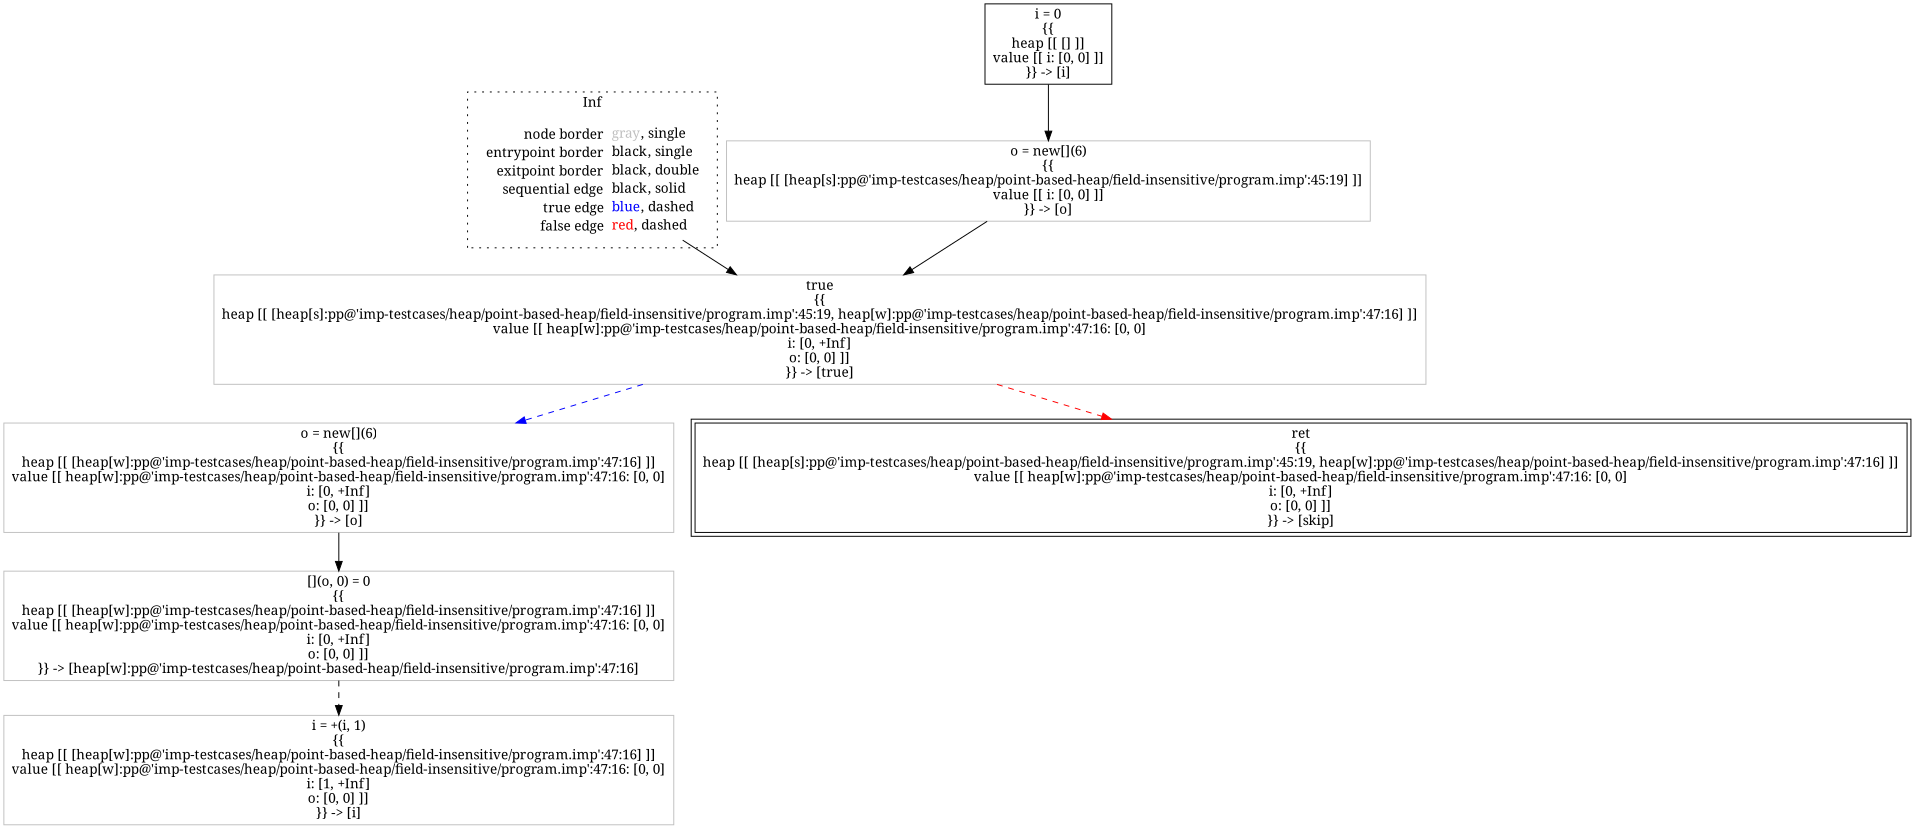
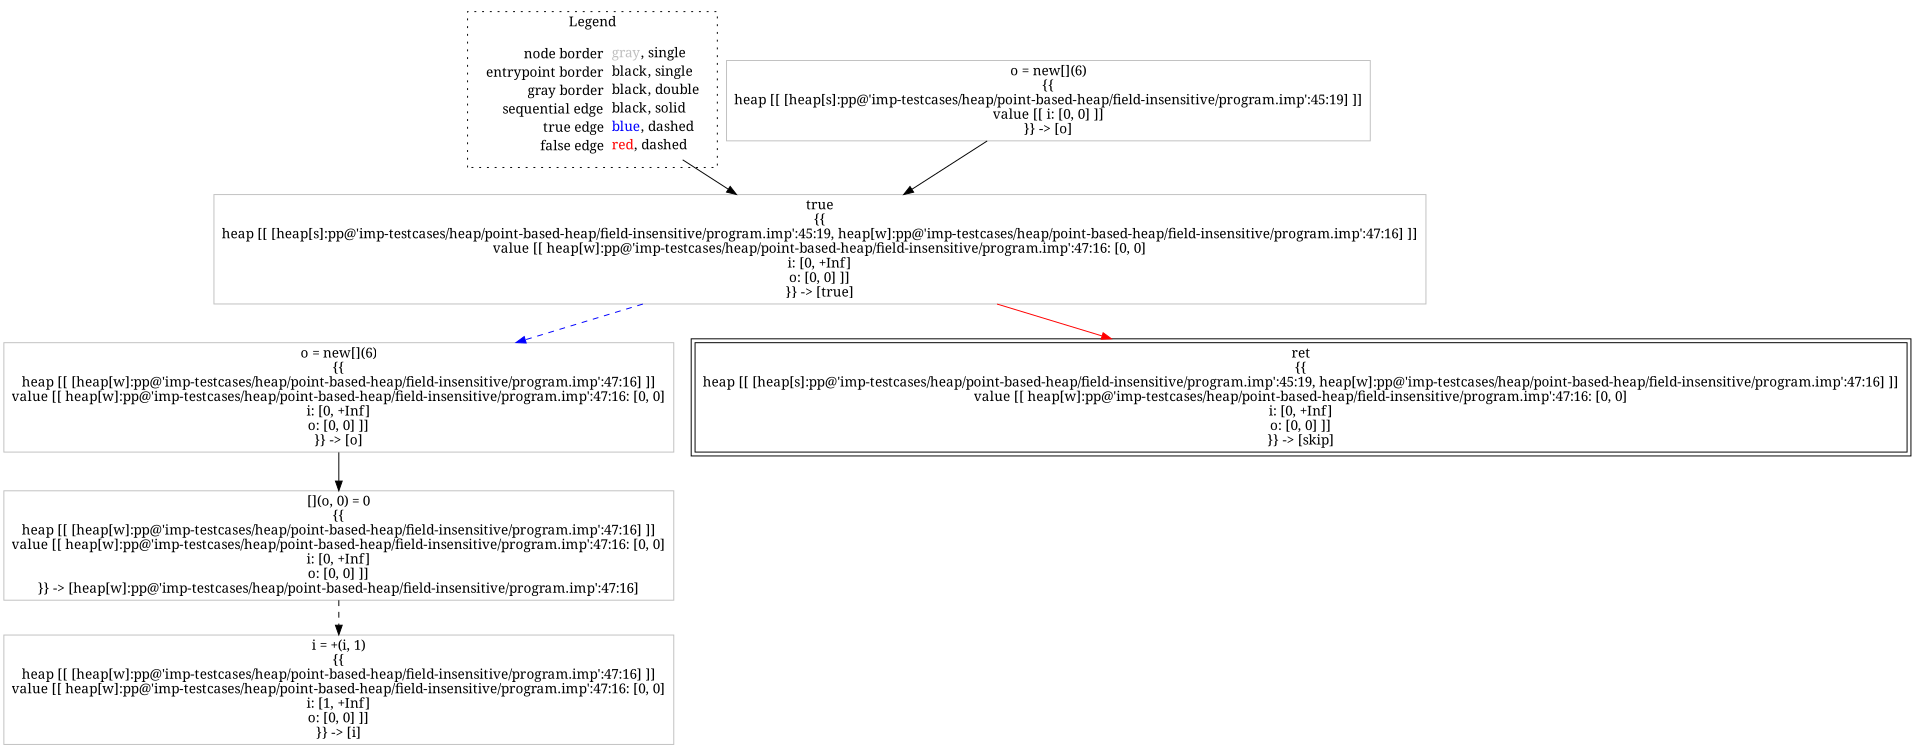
node "i = 0": removed
cluster "Inf": label "Inf" -> "Legend"
node "node border": text "exitpoint border" -> "gray border"
edge "true" -> "ret": style dashed -> solid
